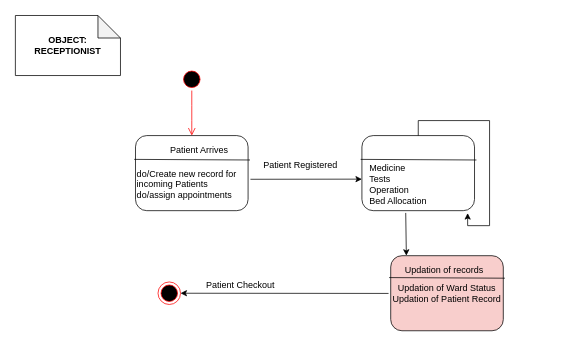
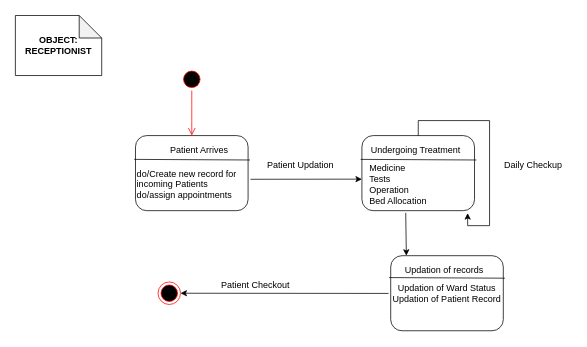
node "OBJECT: RECEPTIONIST": size 105x60 -> 86x60
node "Undergoing Treatment": added
node "Patient Registered": label "Patient Registered" -> "Patient Updation"
node "Daily Checkup": added
node "Patient Checkout": moved (240, 285) -> (255, 285)
node "Updation of Ward Status Updation of Patient Record": fillcolor #f8cecc -> #ffffff
